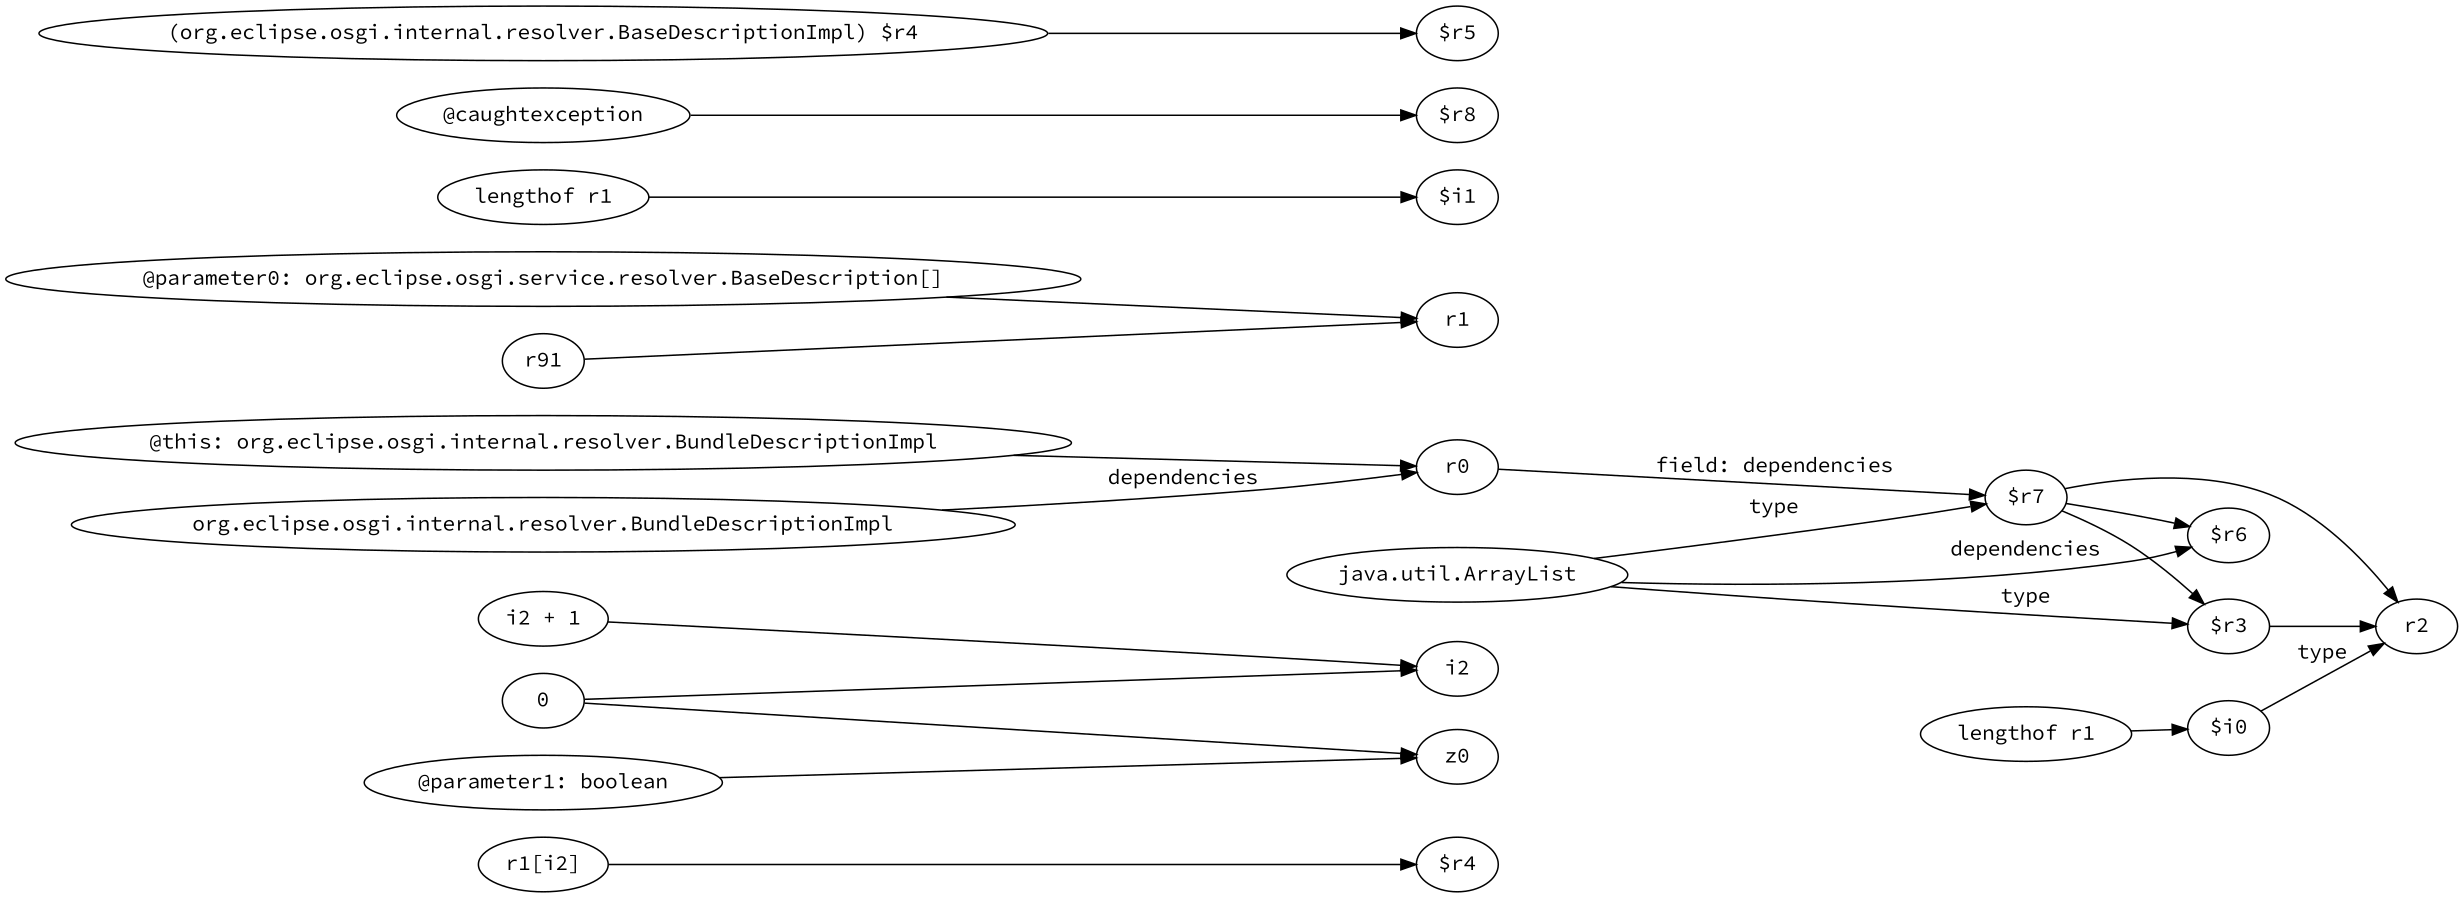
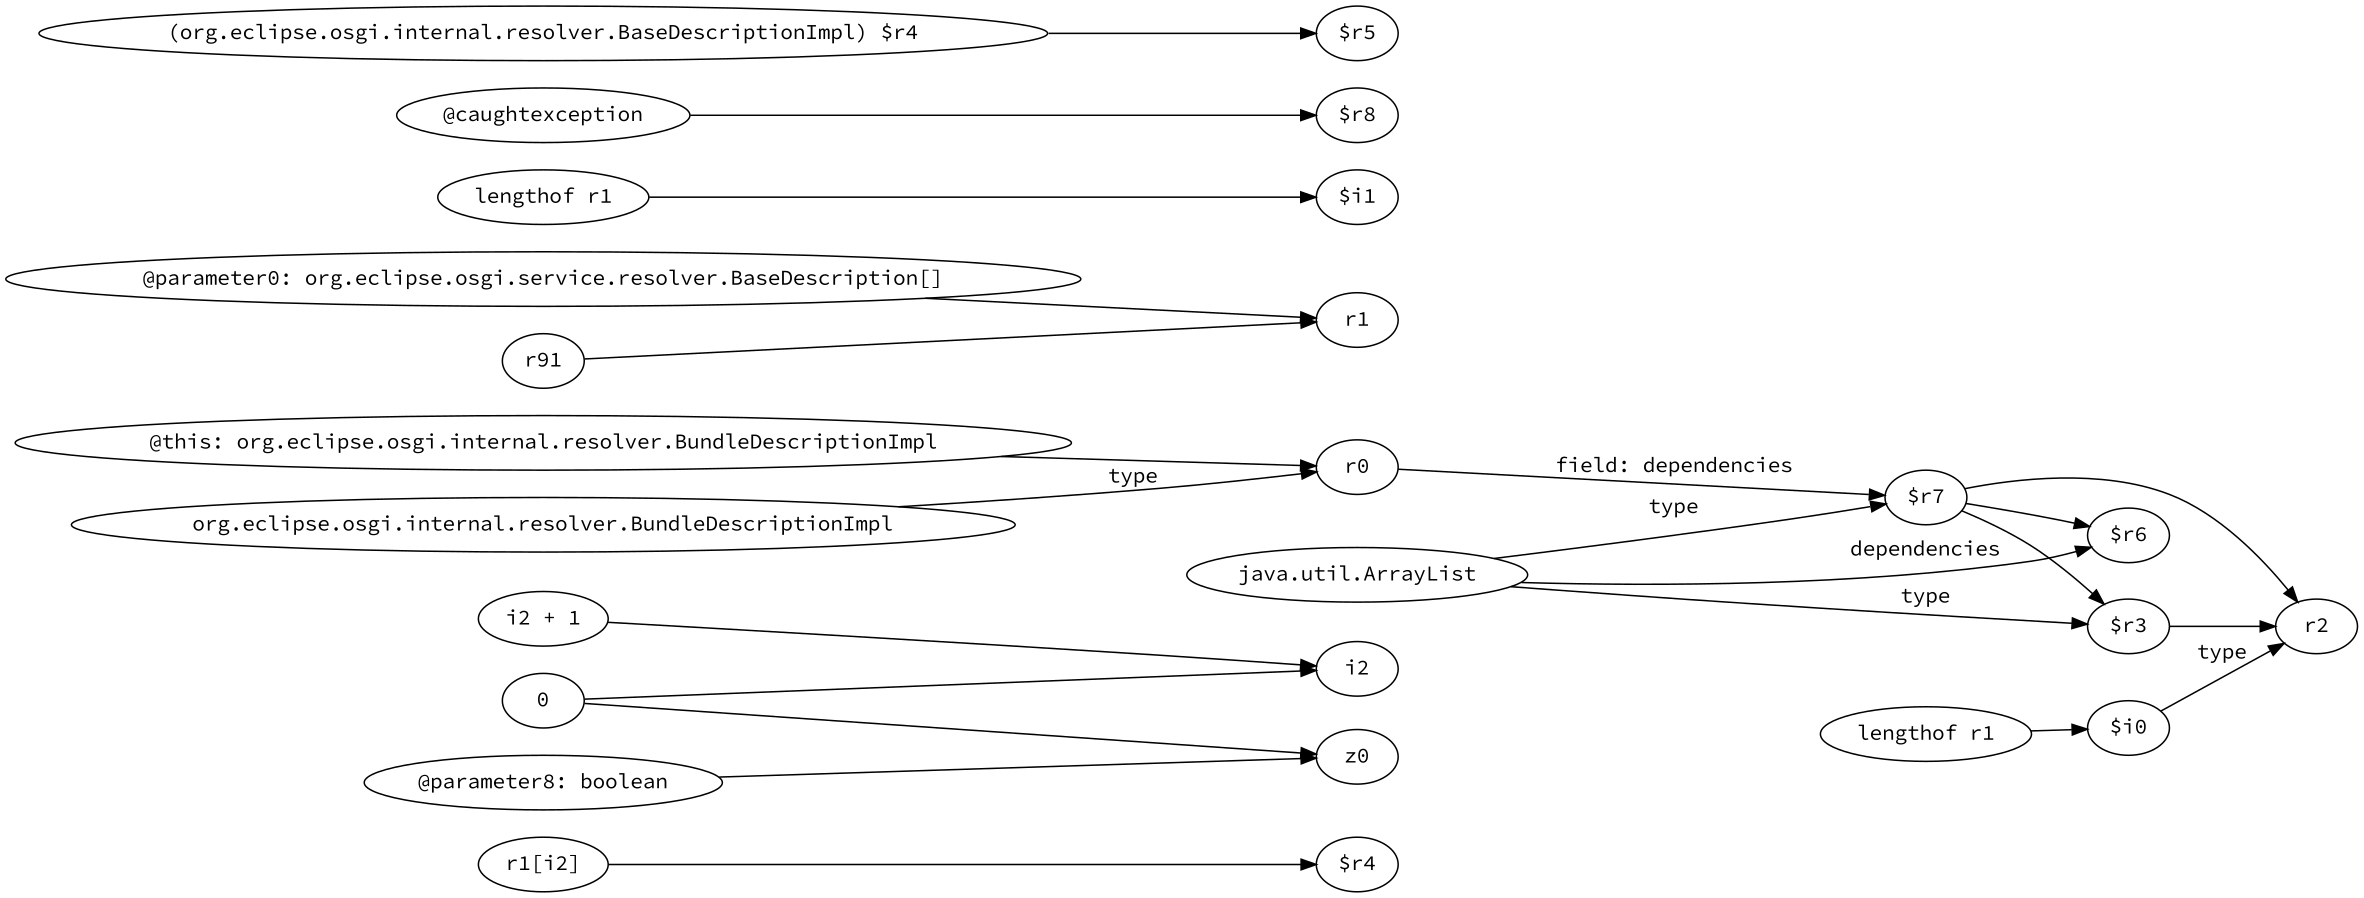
edge "org.eclipse.osgi.internal.resolver.BundleDescriptionImpl" -> "r0": label "dependencies" -> "type"
node "@parameter1: boolean": label "@parameter1: boolean" -> "@parameter8: boolean"
